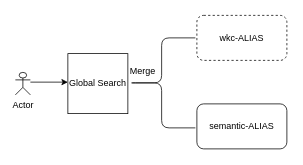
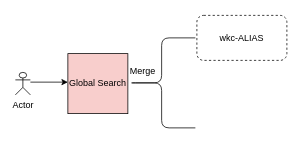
node "Global Search": fillcolor #ffffff -> #f8cecc
node "semantic-ALIAS": removed
